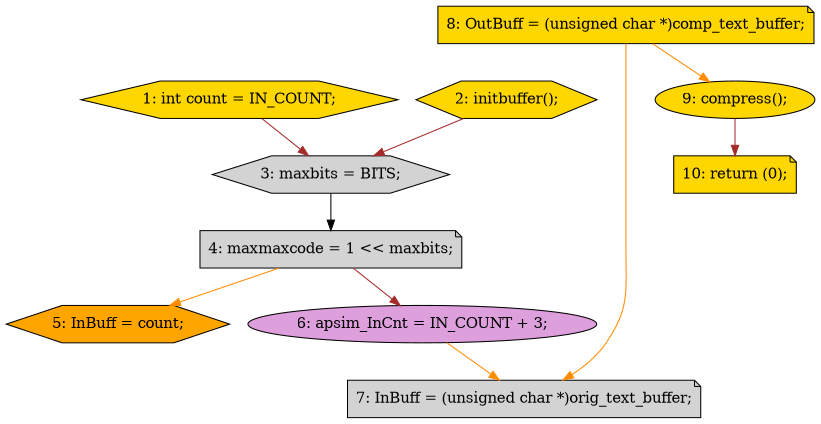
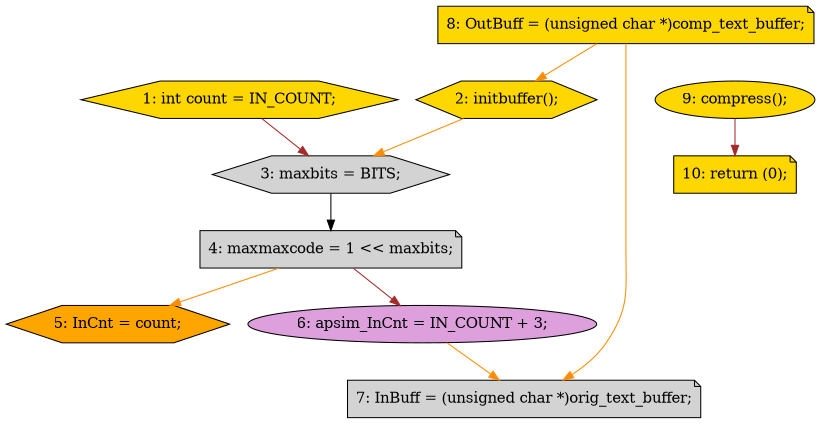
edge "8: OutBuff = (unsigned char *)comp_text_buffer;" -> "9: compress();": now "8: OutBuff = (unsigned char *)comp_text_buffer;" -> "2: initbuffer();"
edge "2: initbuffer();" -> "3: maxbits = BITS;": color brown -> darkorange
node "5: InBuff = count;": label "5: InBuff = count;" -> "5: InCnt = count;"
